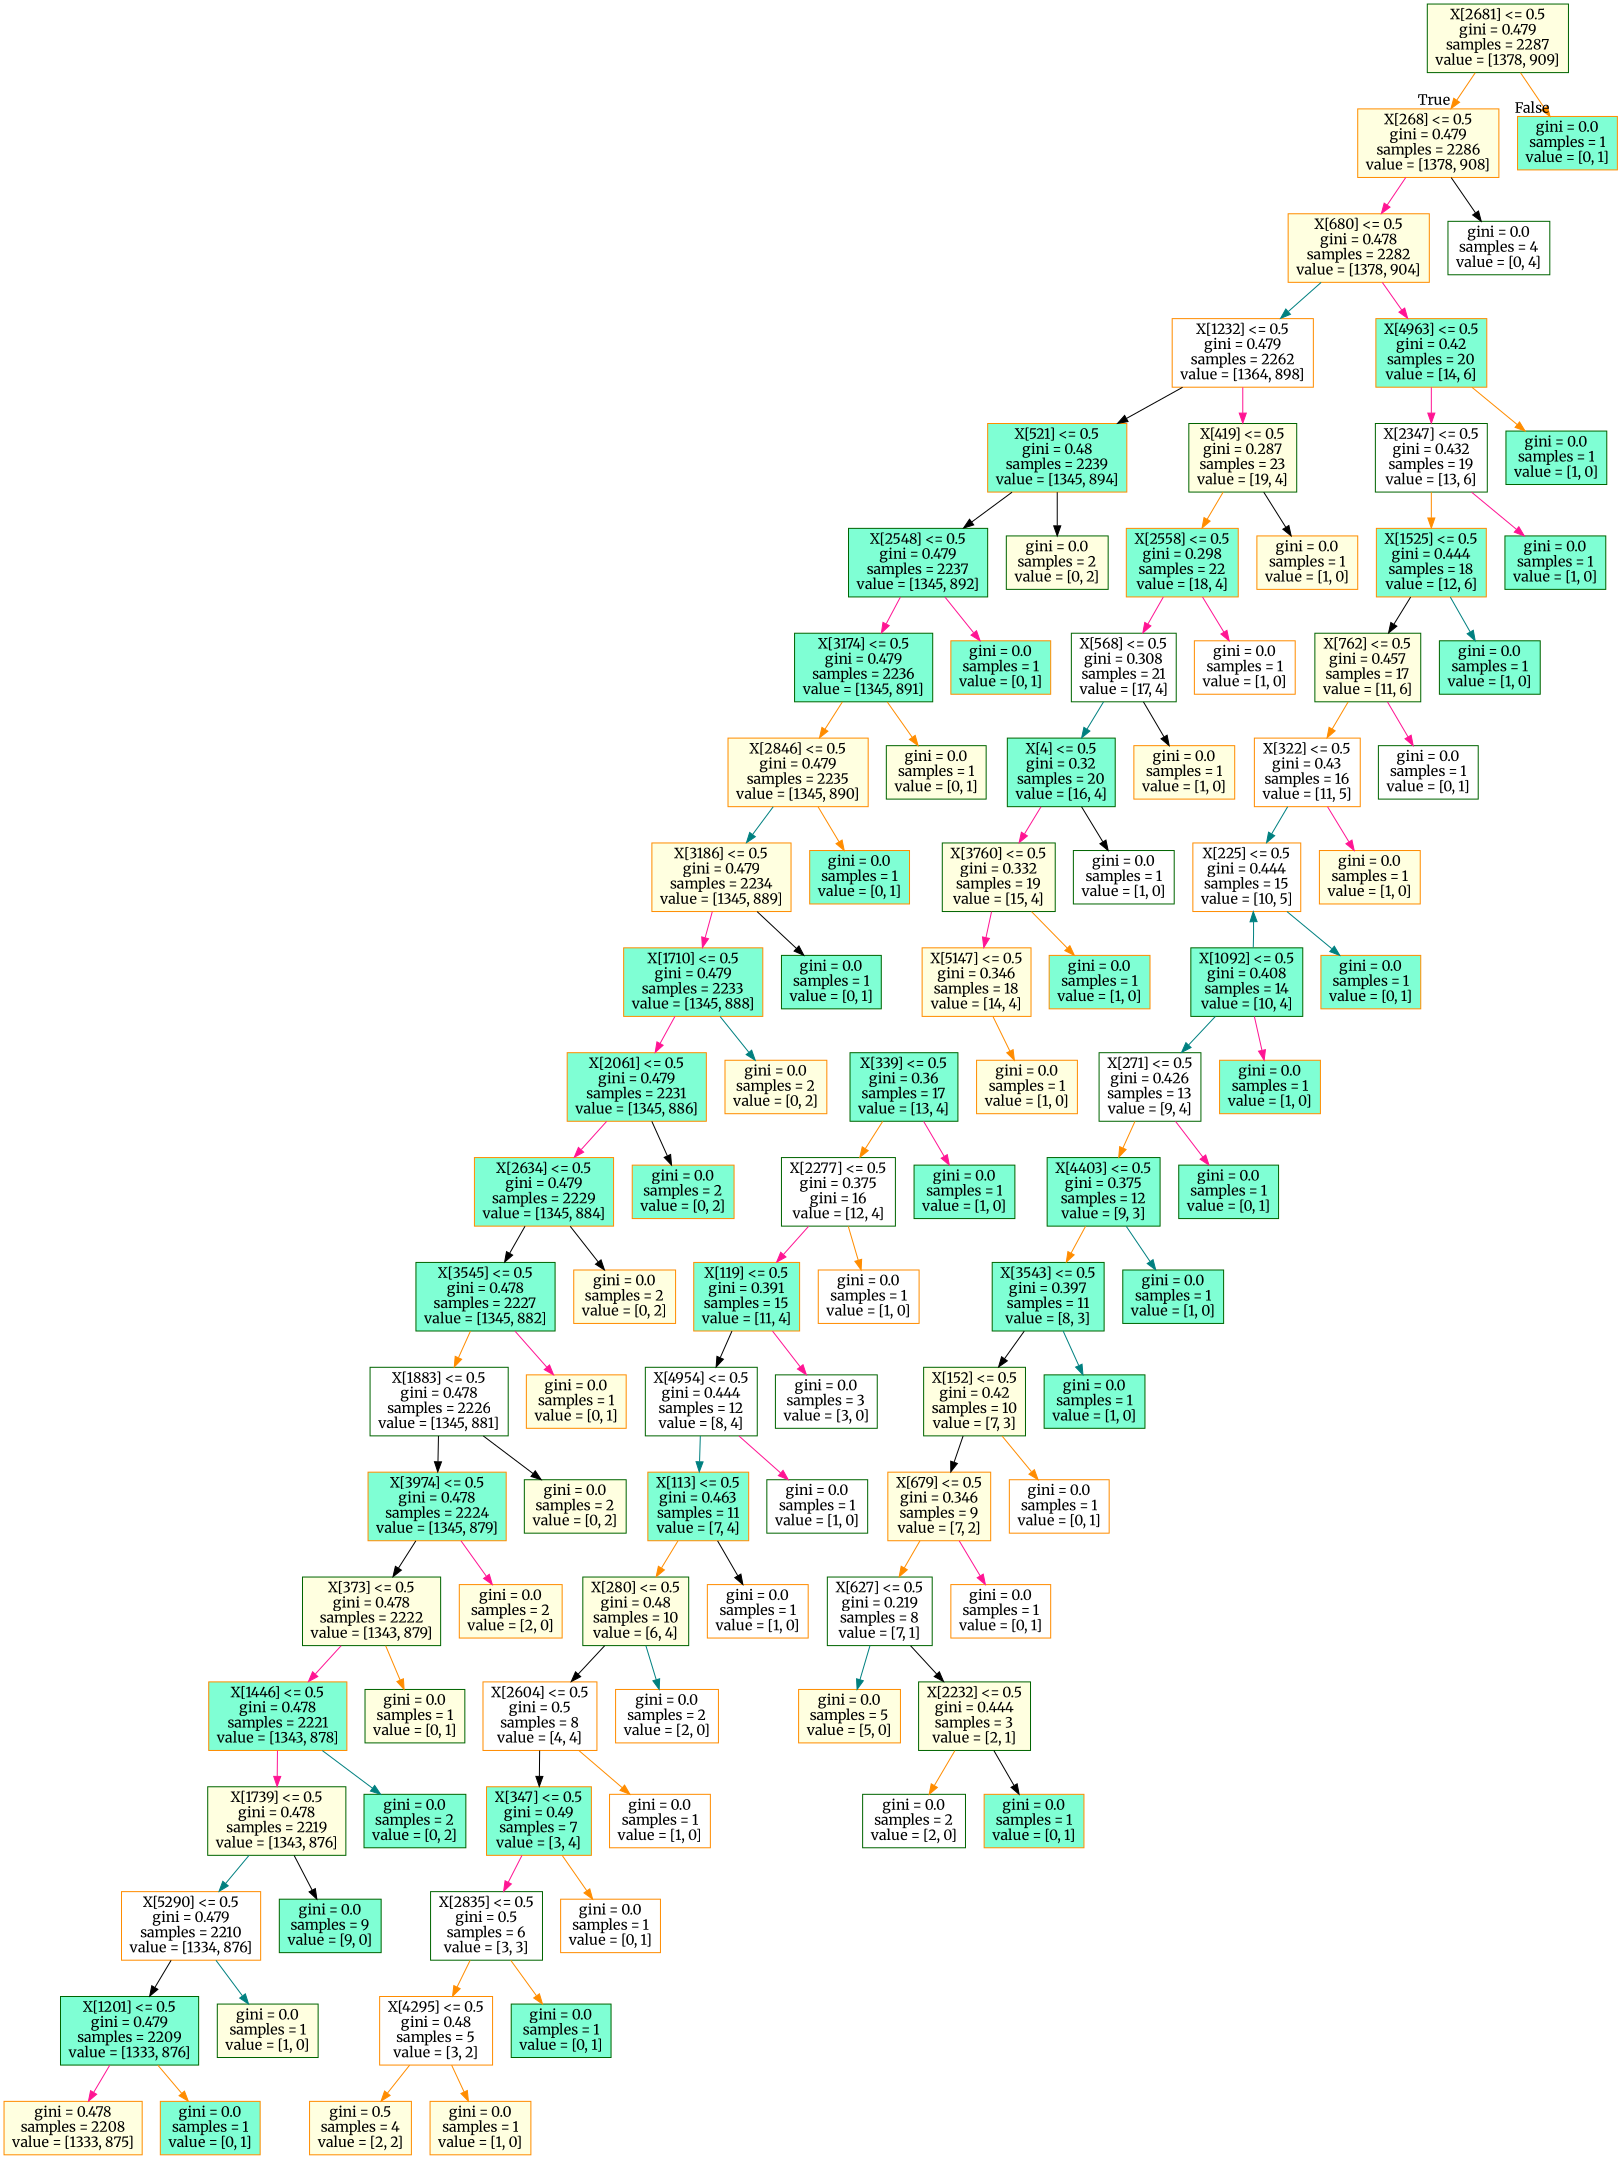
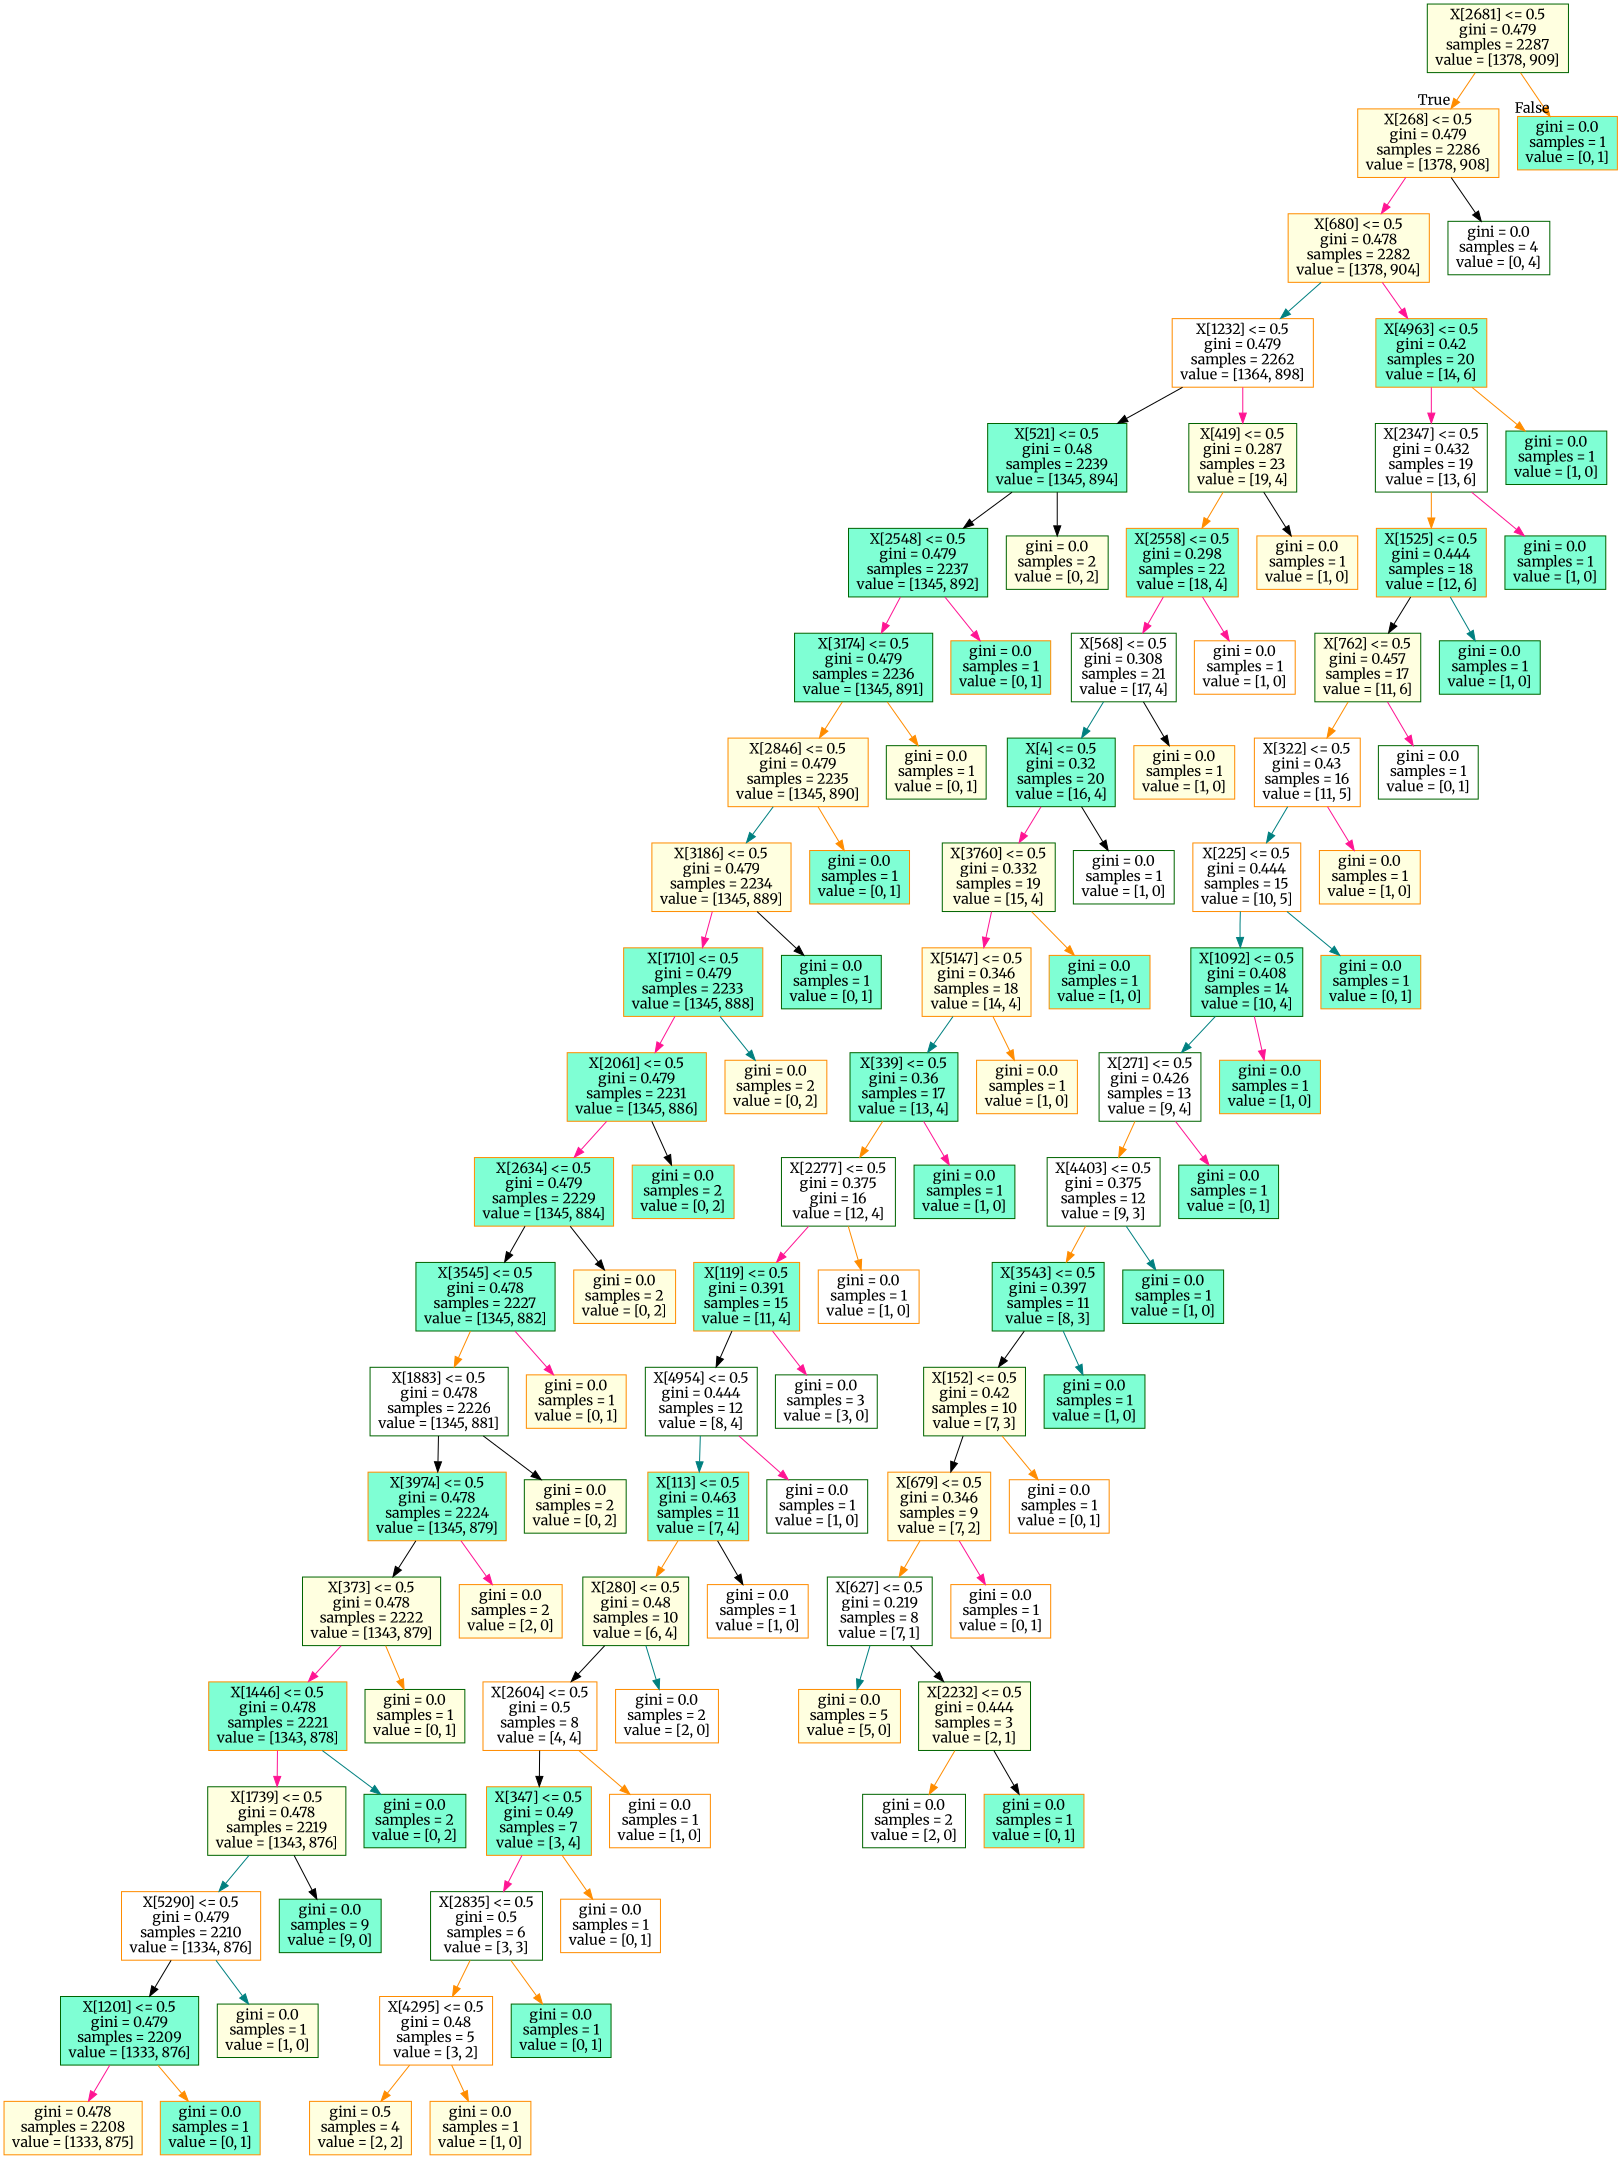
node "X[521] <= 0.5 gini = 0.48 samples = 2239 value = [1345, 894]": color darkorange -> darkgreen
edge "X[1092] <= 0.5 gini = 0.408 samples = 14 value = [10, 4]" -> "X[225] <= 0.5 gini = 0.444 samples = 15 value = [10, 5]": reversed
edge "X[5147] <= 0.5 gini = 0.346 samples = 18 value = [14, 4]" -> "X[339] <= 0.5 gini = 0.36 samples = 17 value = [13, 4]": added
node "X[4403] <= 0.5 gini = 0.375 samples = 12 value = [9, 3]": fillcolor aquamarine -> white
